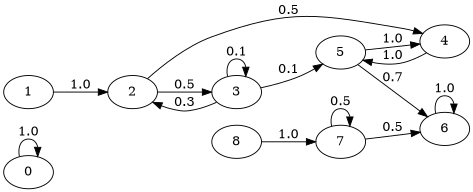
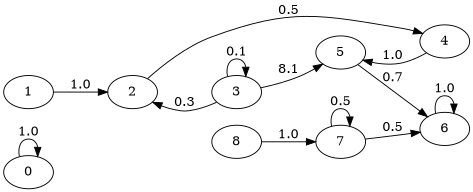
edge "5" -> "4": removed, label "1.0"
edge "3" -> "5": label "0.1" -> "8.1"
edge "2" -> "3": removed, label "0.5"
